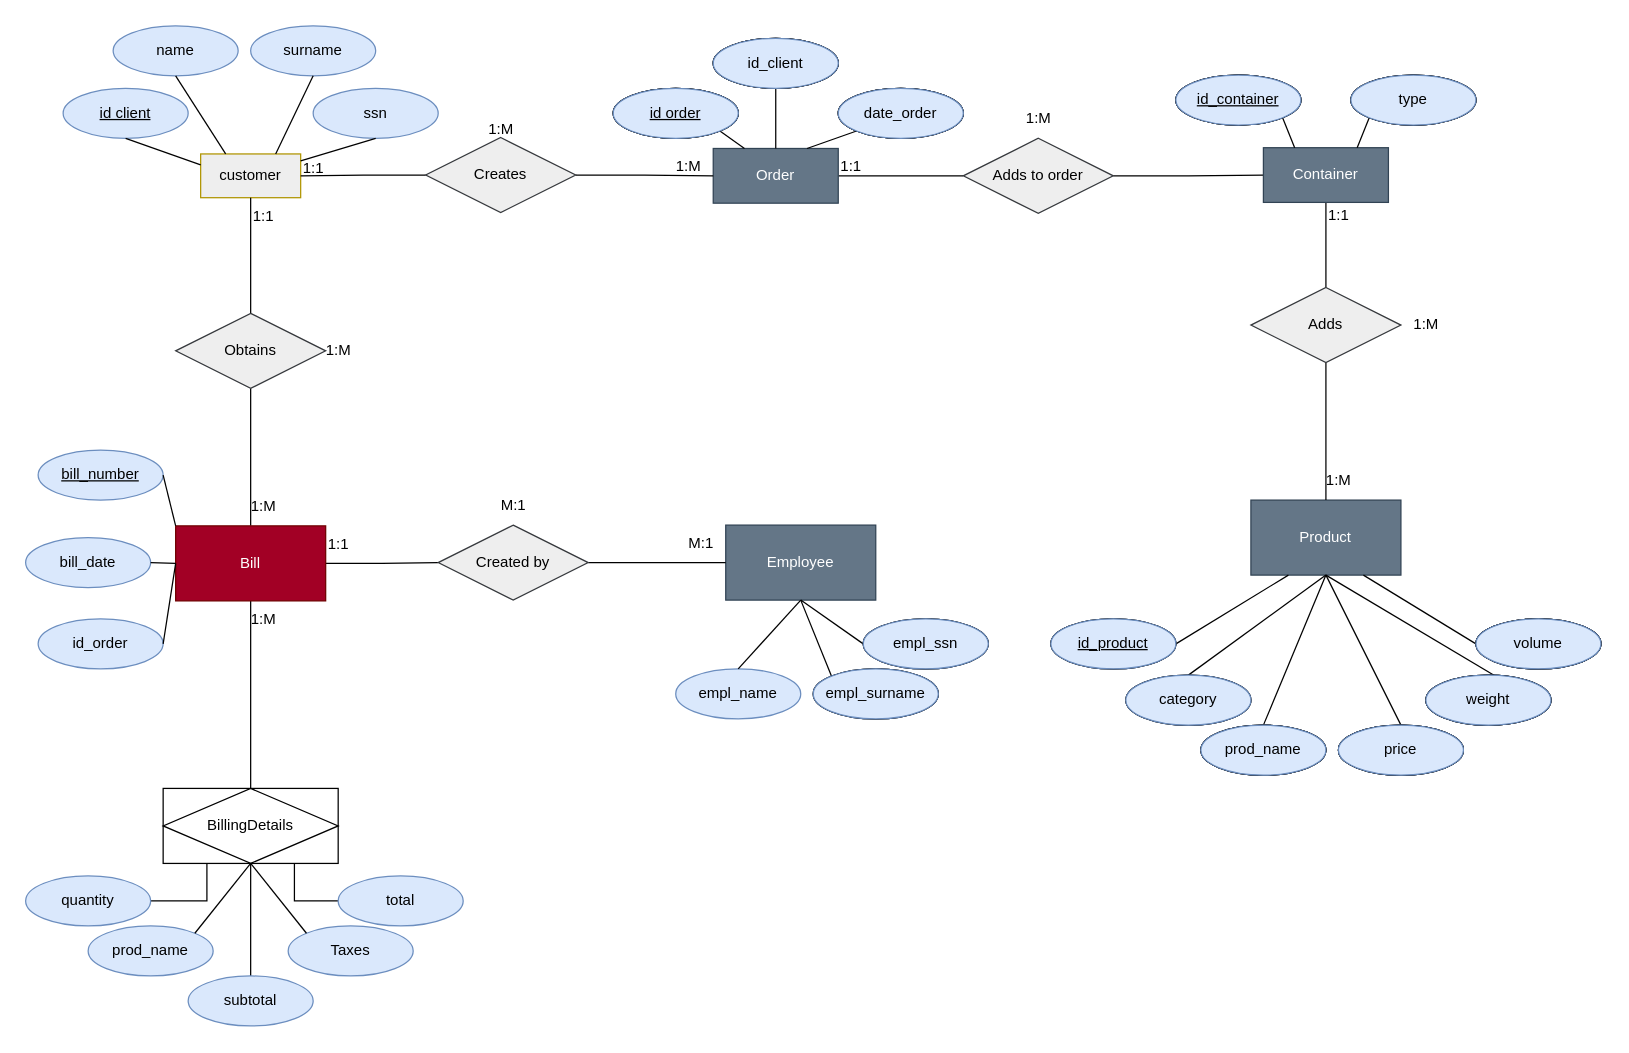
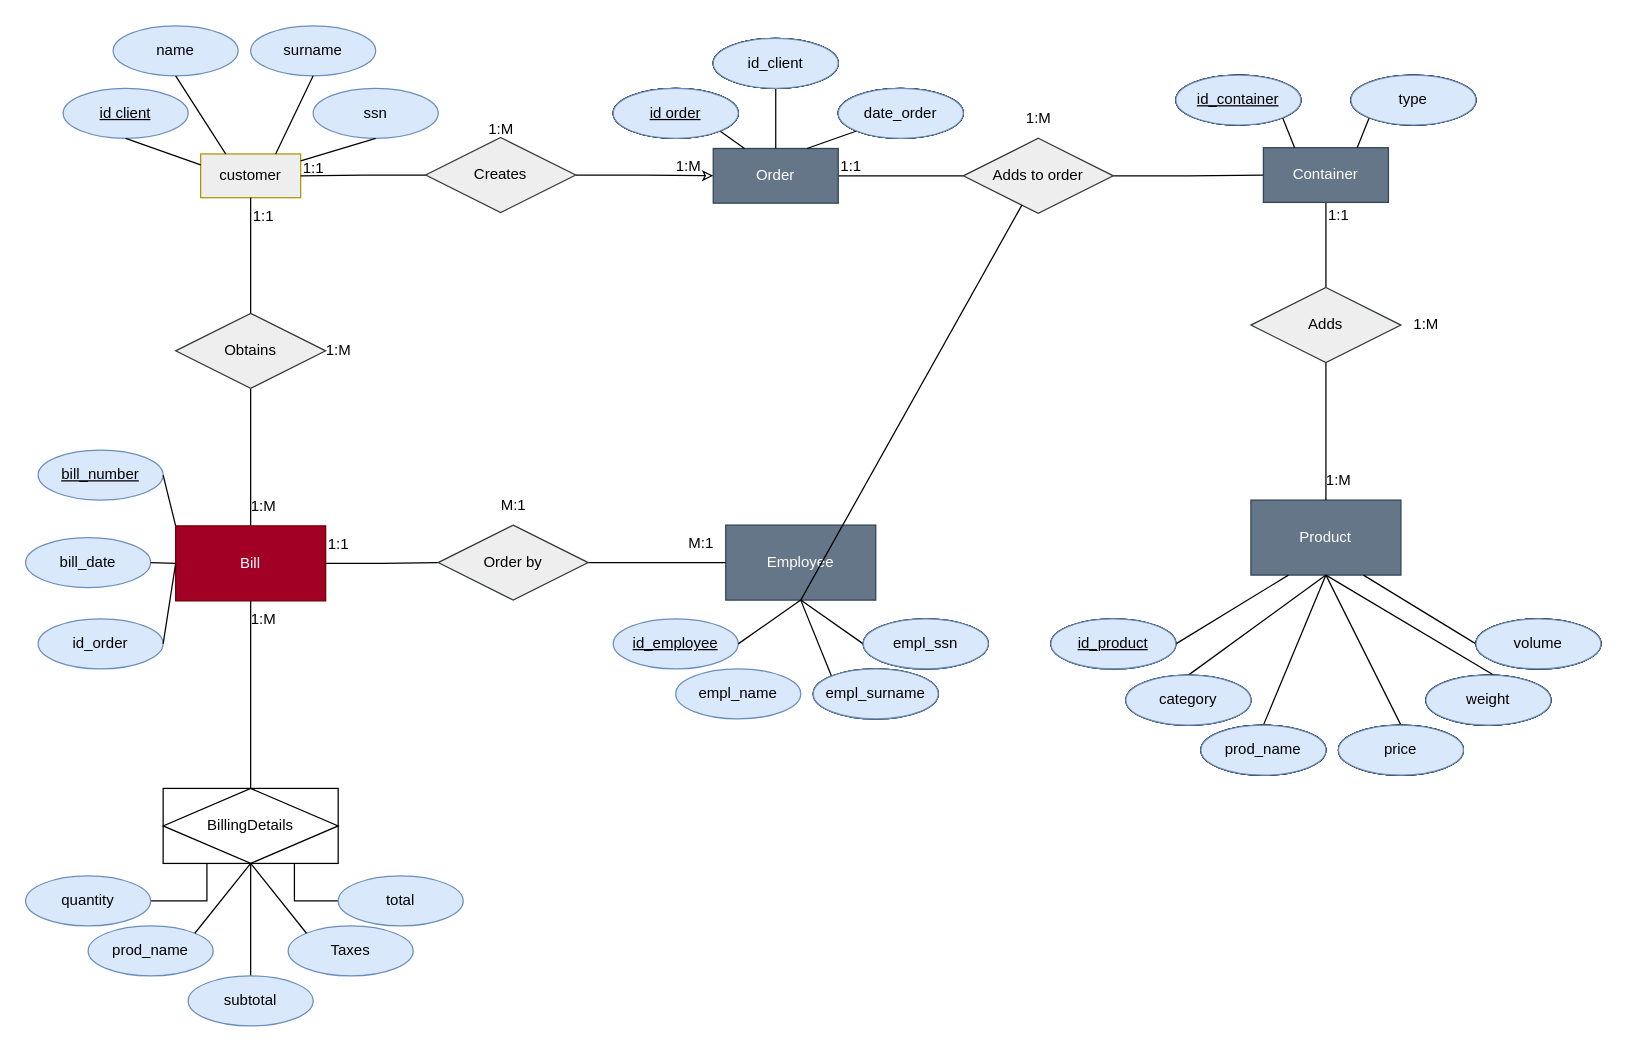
edge "Creates" -- "Order": arrowhead none -> classic
node "Created by": label "Created by" -> "Order by"
edge "Employee" -- "id_employee": added
edge "Employee" -- "empl_name": now "Employee" -- "Adds to order"
node "id_employee": added
